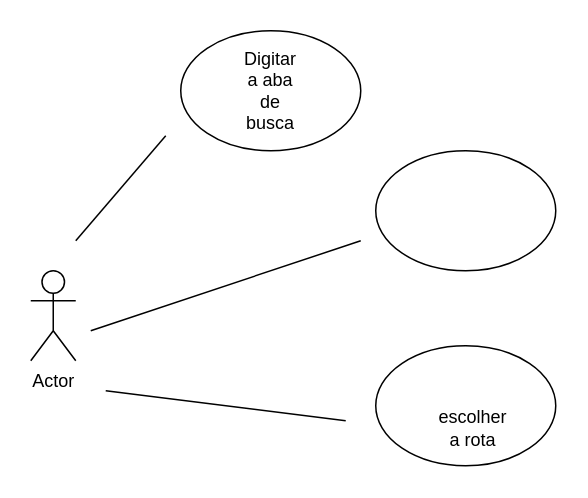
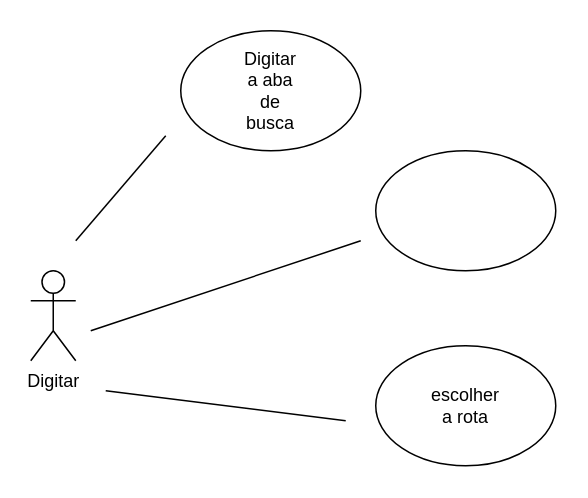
node "Actor": label "Actor" -> "Digitar"
node "escolher a rota": moved (473, 428) -> (466, 406)
